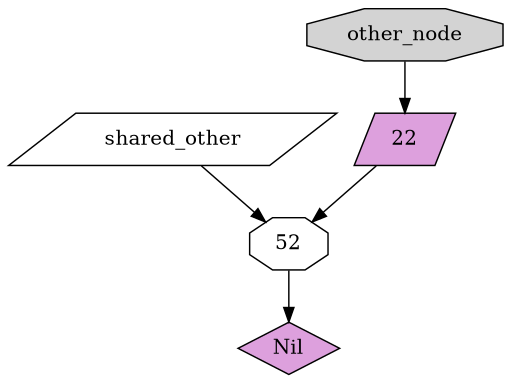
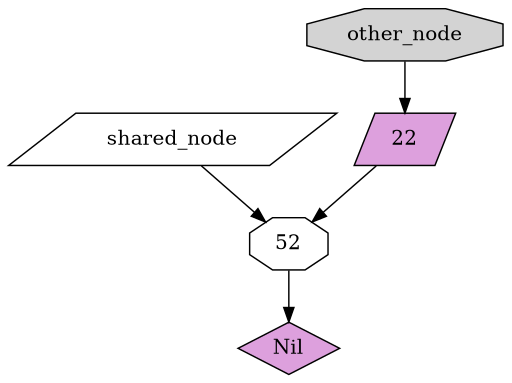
node "shared_other": label "shared_other" -> "shared_node"
